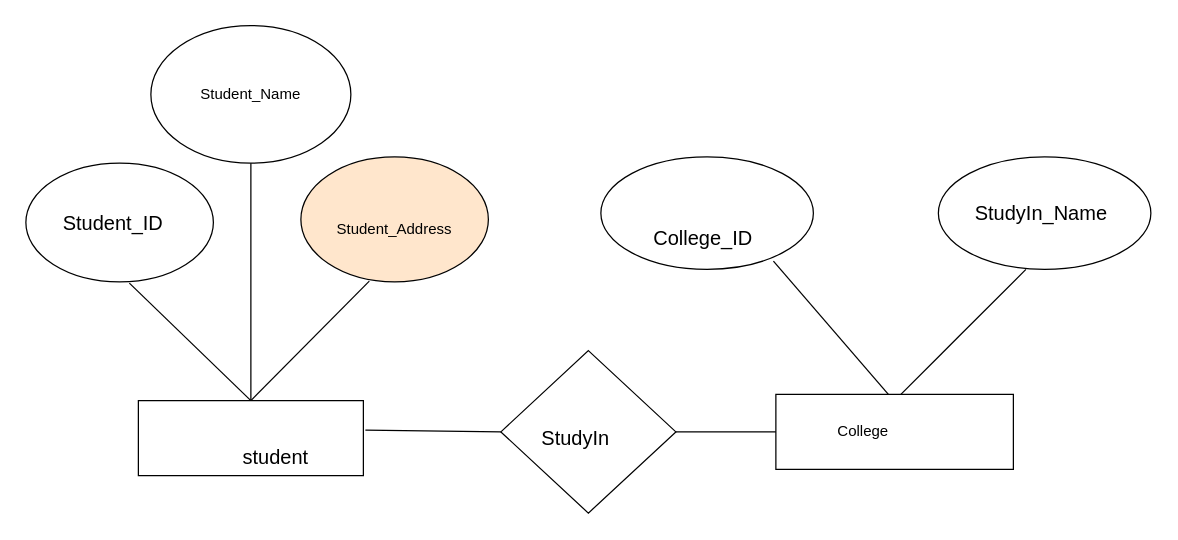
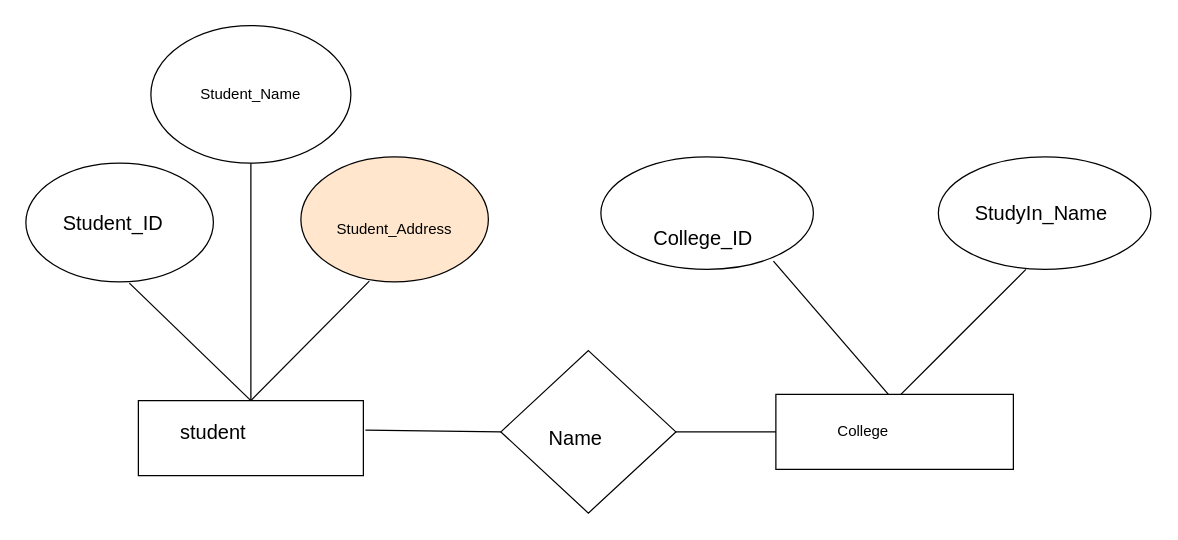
node "StudyIn": label "StudyIn" -> "Name"
node "student": moved (276, 457) -> (213, 432)
